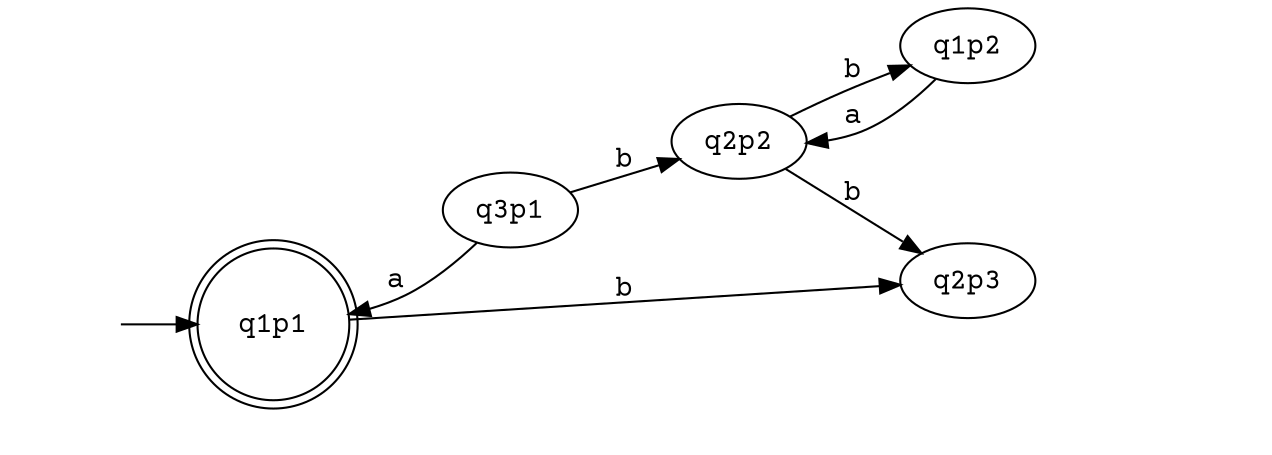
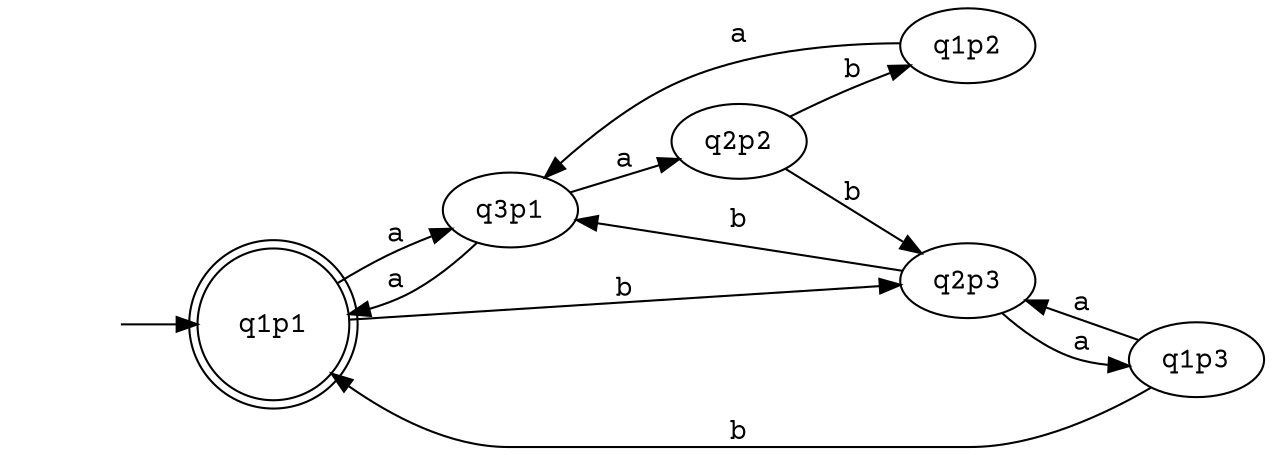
edge "q1p2" -> "q2p2": now "q1p2" -> "q3p1"
edge "q3p1" -> "q2p2": label "b" -> "a"
edge "q2p3" -> "q3p1": added, label "b"
edge "q1p1" -> "q3p1": added, label "a"
node "q1p3": added
